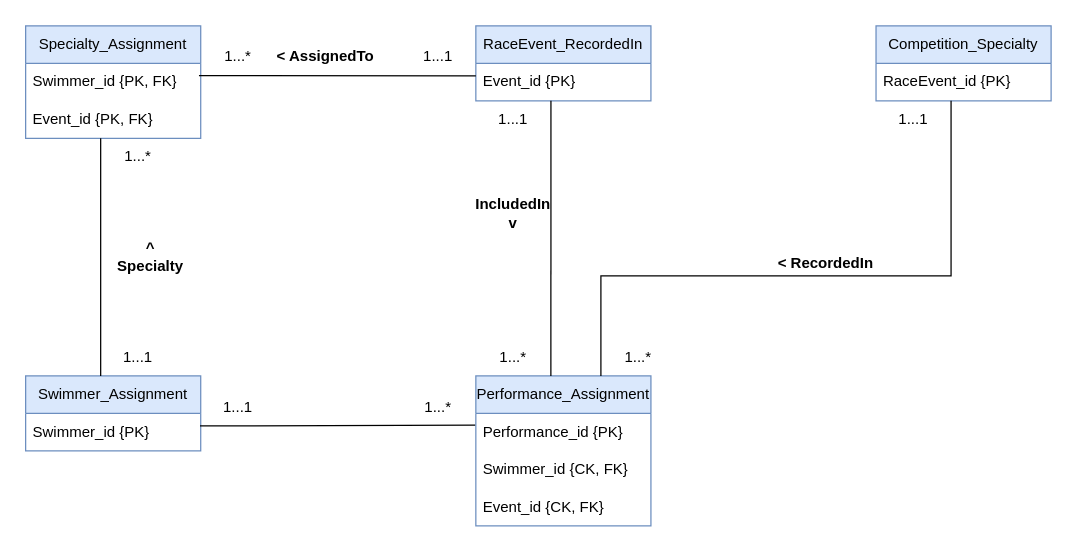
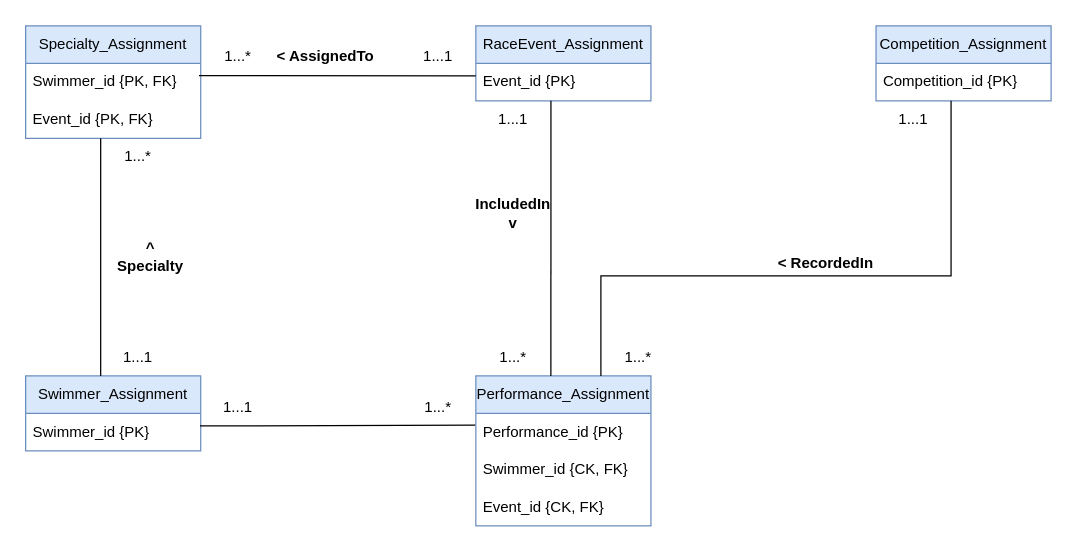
node "RaceEvent_RecordedIn": label "RaceEvent_RecordedIn" -> "RaceEvent_Assignment"
node "Competition_Specialty": label "Competition_Specialty" -> "Competition_Assignment"
node "RaceEvent_id {PK}": label "RaceEvent_id {PK}" -> "Competition_id {PK}"
